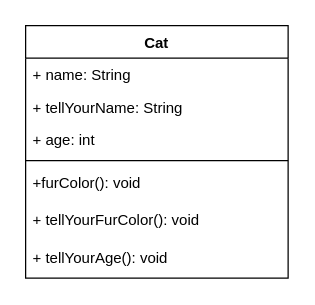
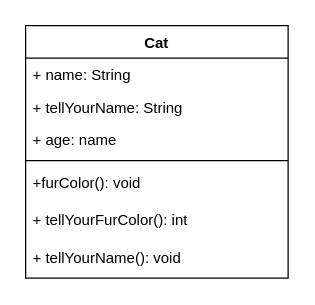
node "+ age: int": label "+ age: int" -> "+ age: name"
node "+ tellYourFurColor(): void": label "+ tellYourFurColor(): void" -> "+ tellYourFurColor(): int"
node "+ tellYourAge(): void": label "+ tellYourAge(): void" -> "+ tellYourName(): void"
